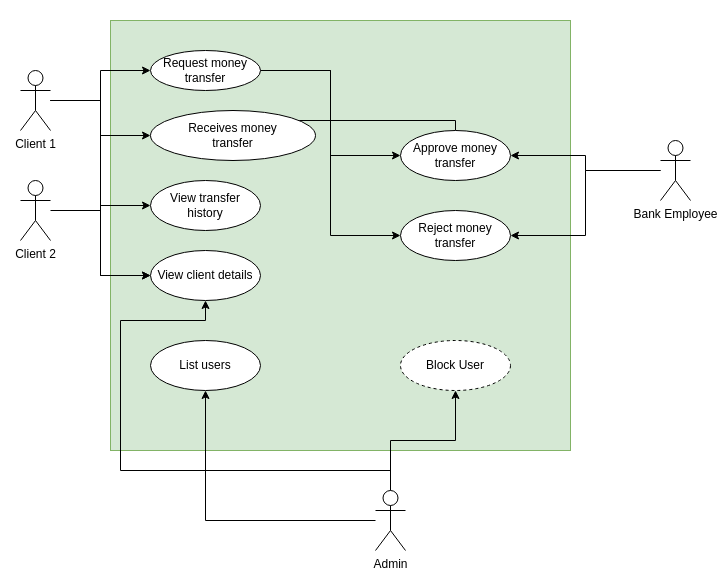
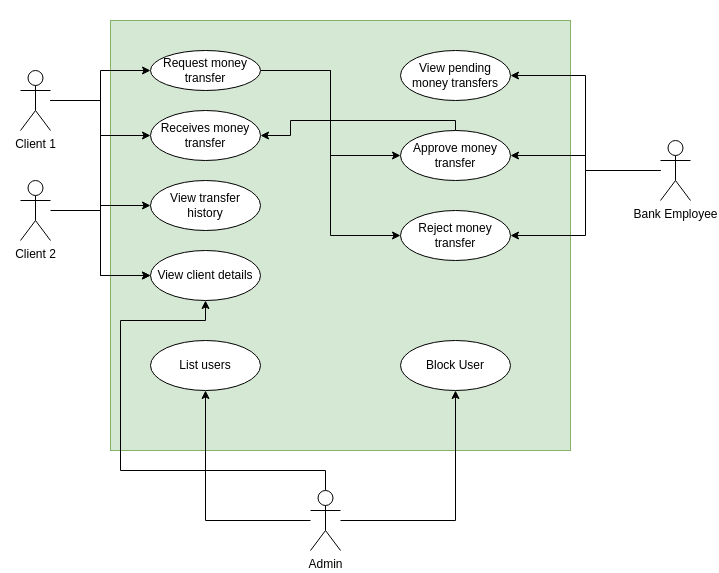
node "View pending money transfers": added
edge "Bank Employee" -> "View pending money transfers": added
node "Receives money transfer": size 165x50 -> 110x50
node "Block User": style dashed -> solid
node "Admin": moved (391, 521) -> (326, 521)
